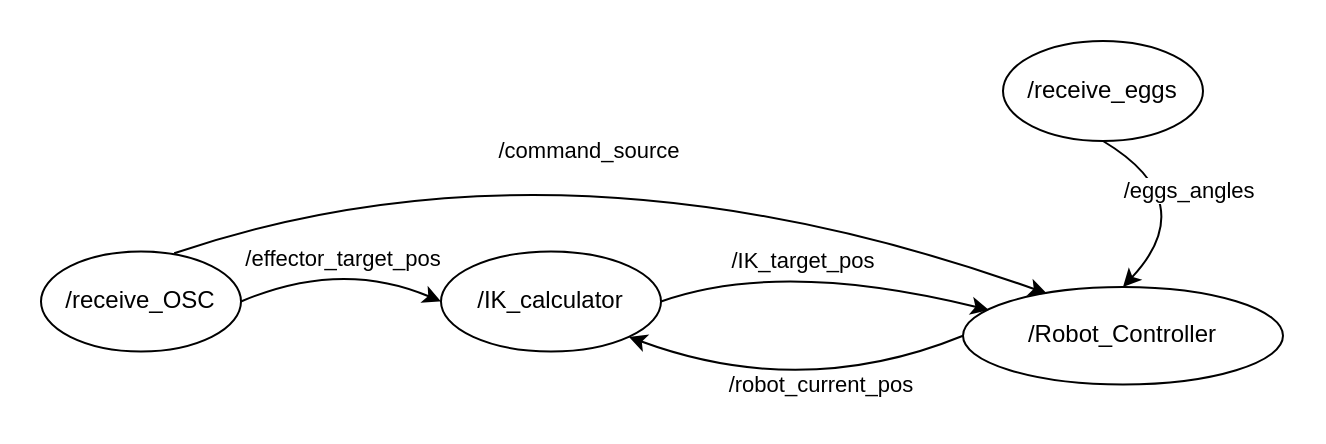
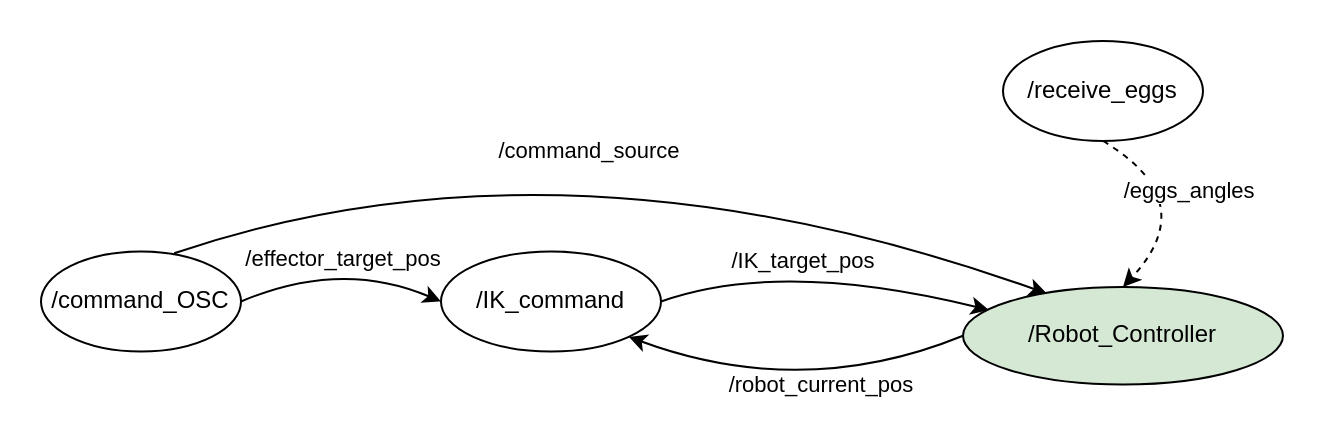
edge "/receive_eggs" -> "/Robot_Controller": style solid -> dashed
node "/receive_OSC": label "/receive_OSC" -> "/command_OSC"
node "/IK_calculator": label "/IK_calculator" -> "/IK_command"
node "/Robot_Controller": fillcolor #ffffff -> #d5e8d4
